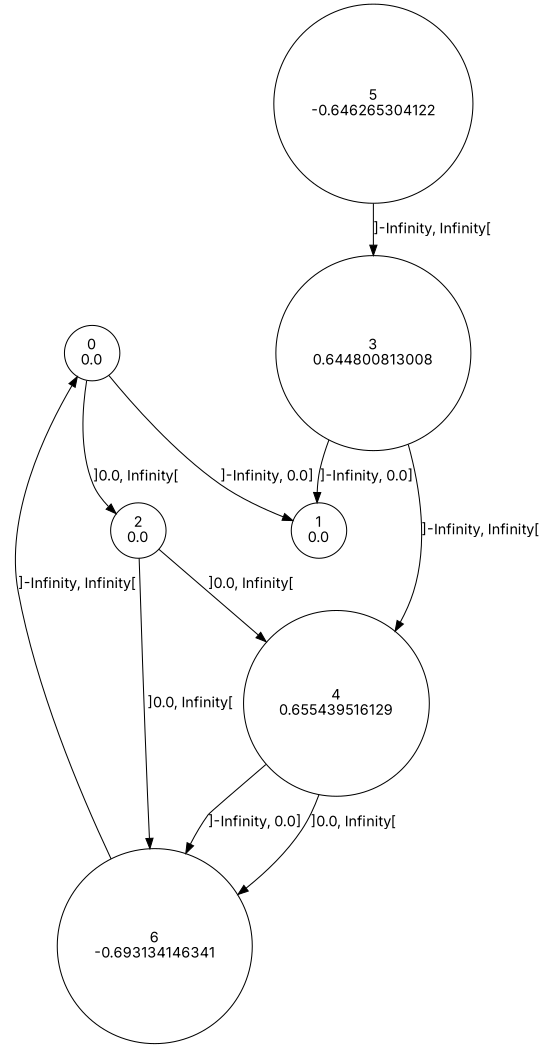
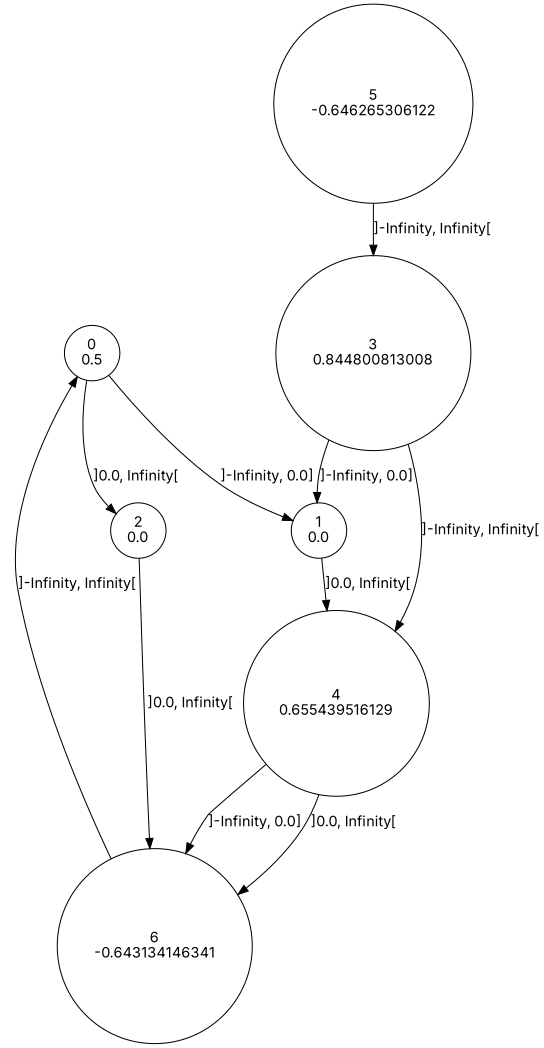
node "5 -0.646265304122": label "5 -0.646265304122" -> "5 -0.646265306122"
node "0 0.0": label "0 0.0" -> "0 0.5"
node "3 0.644800813008": label "3 0.644800813008" -> "3 0.844800813008"
edge "2 0.0" -> "4 0.655439516129": now "1 0.0" -> "4 0.655439516129"
node "6 -0.693134146341": label "6 -0.693134146341" -> "6 -0.643134146341"
